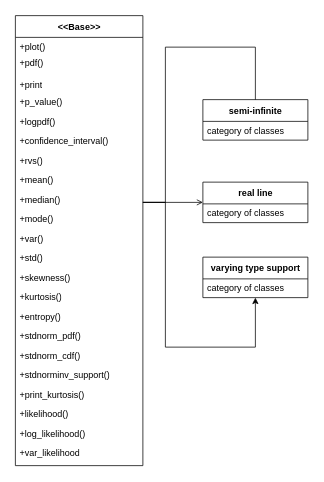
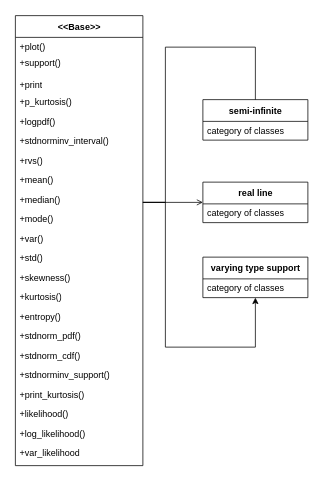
node "+pdf()": label "+pdf()" -> "+support()"
node "+p_value()": label "+p_value()" -> "+p_kurtosis()"
node "+confidence_interval()": label "+confidence_interval()" -> "+stdnorminv_interval()"
